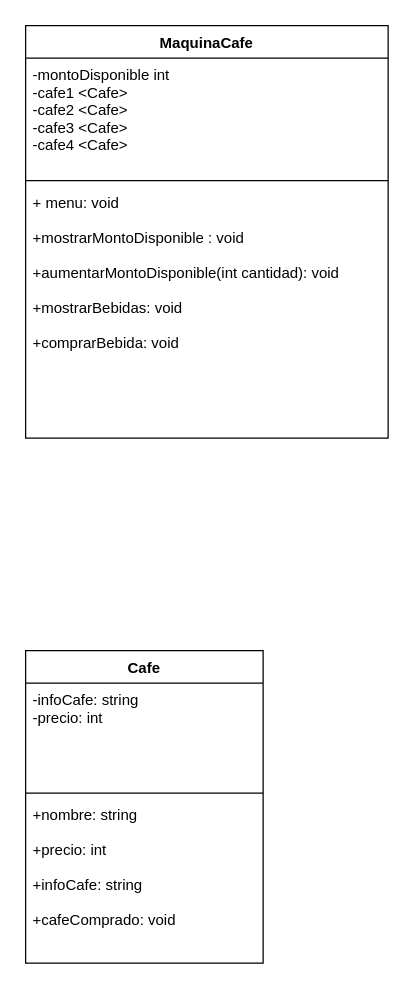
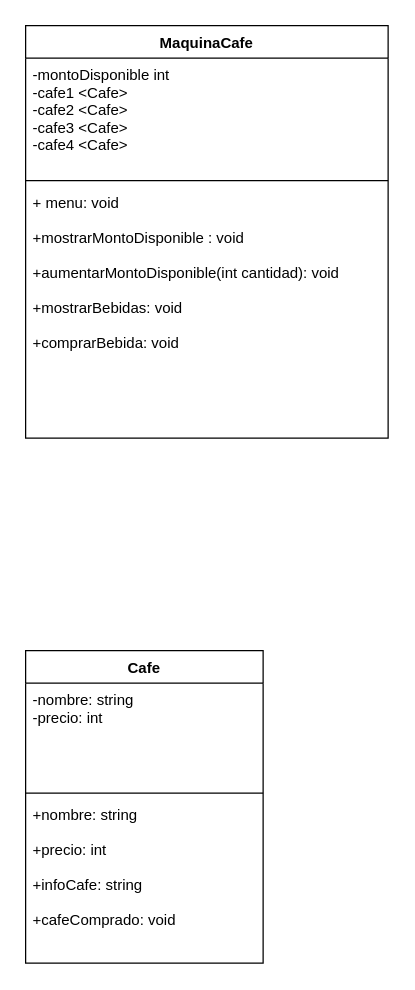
node "-infoCafe: string -precio: int": label "-infoCafe: string -precio: int" -> "-nombre: string -precio: int"
